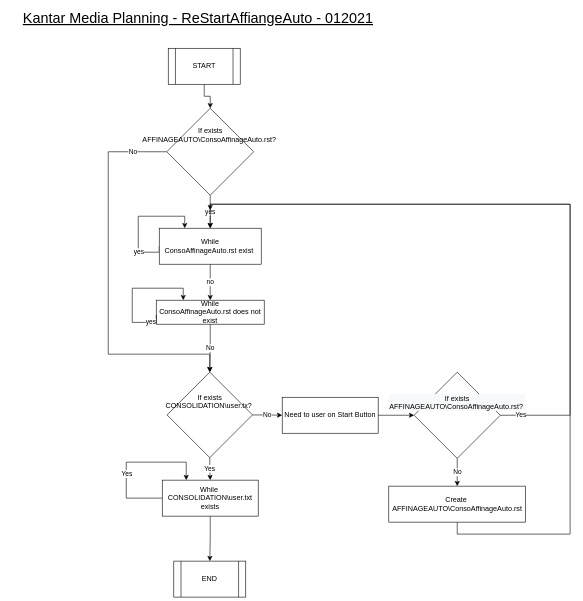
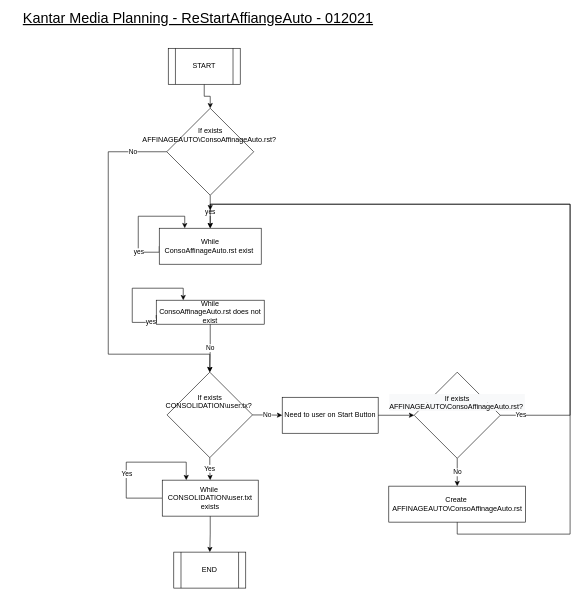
edge "While ConsoAffinageAuto.rst exist" -> "While ConsoAffinageAuto.rst does not exist": removed, label "no"
node "END": moved (210, 579) -> (210, 570)
